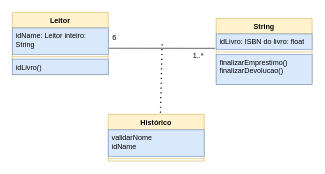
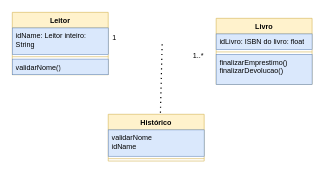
node "String": label "String" -> "Livro"
node "6": label "6" -> "1"
edge "idName: Leitor inteiro: String" -- "idLivro: ISBN do livro: float": removed
node "idLivro()": label "idLivro()" -> "validarNome()"
